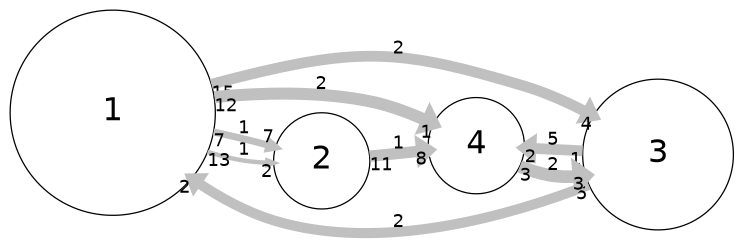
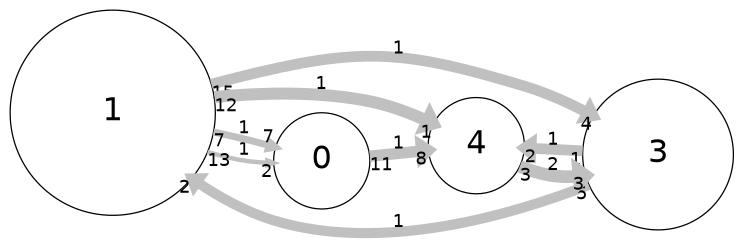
edge "1" -> "3": label "2" -> "1"
edge "1" -> "4": label "2" -> "1"
edge "3" -> "4": label "5" -> "1"
node "2": label "2" -> "0"
edge "3" -> "1": label "2" -> "1"
